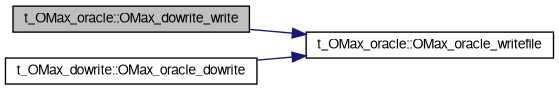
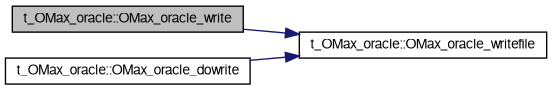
node "t_OMax_oracle::OMax_dowrite_write": label "t_OMax_oracle::OMax_dowrite_write" -> "t_OMax_oracle::OMax_oracle_write"
node "t_OMax_dowrite::OMax_oracle_dowrite": label "t_OMax_dowrite::OMax_oracle_dowrite" -> "t_OMax_oracle::OMax_oracle_dowrite"
